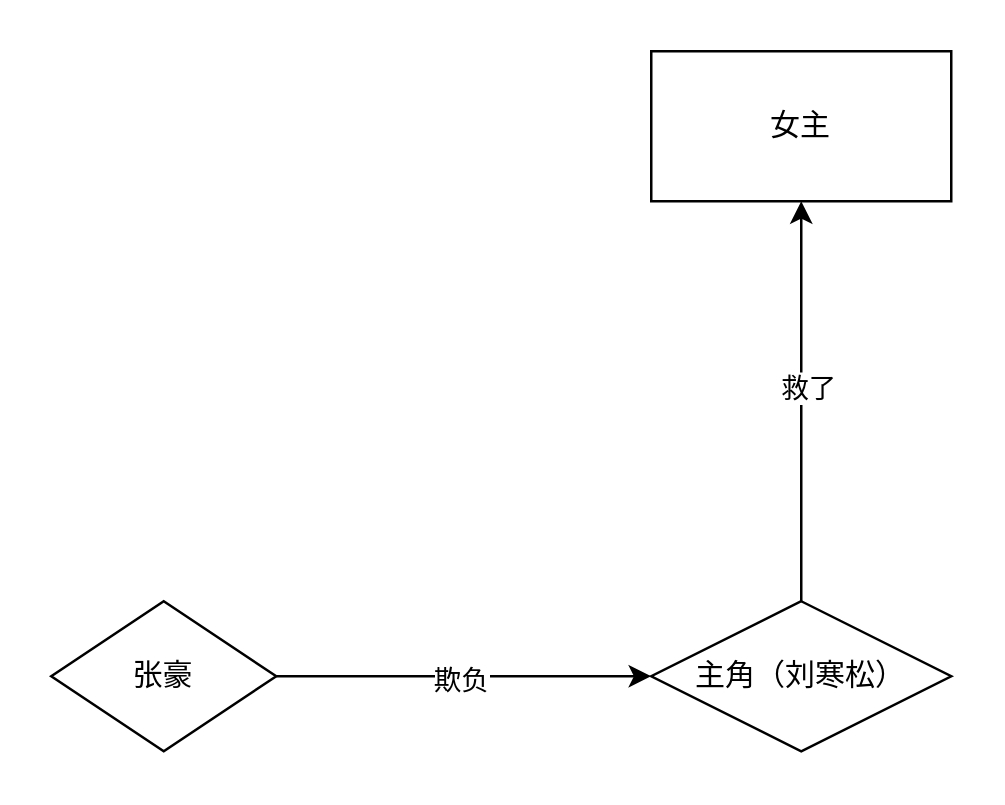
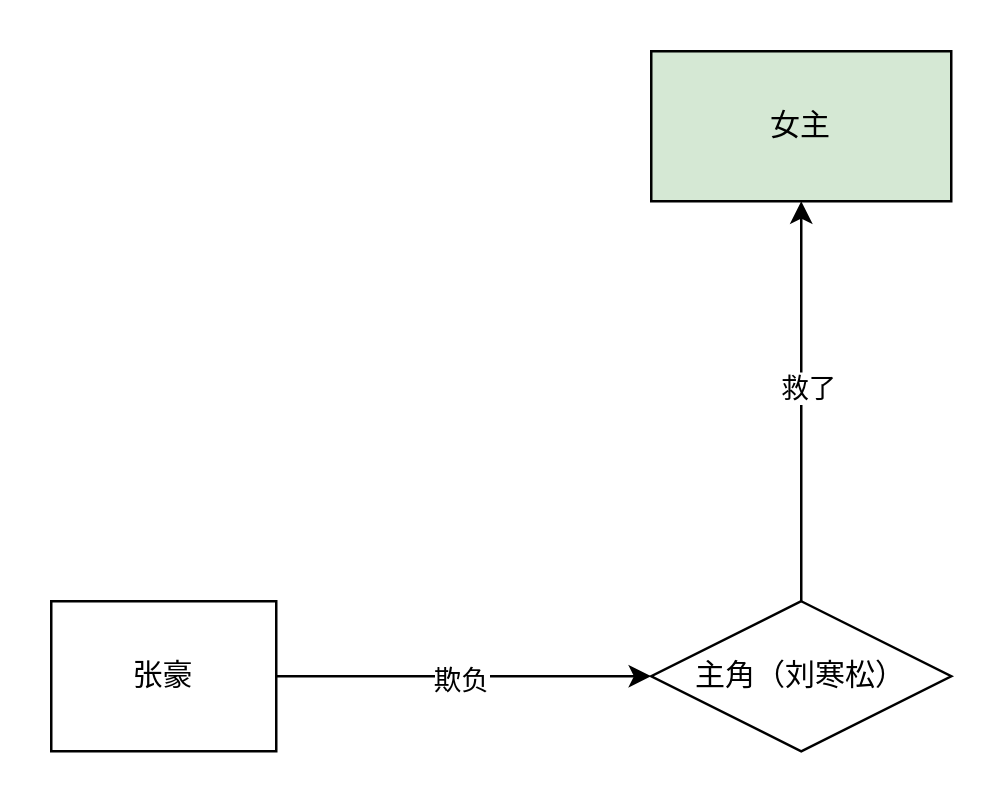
node "女主": fillcolor #ffffff -> #d5e8d4
node "张豪": shape diamond -> rectangle
